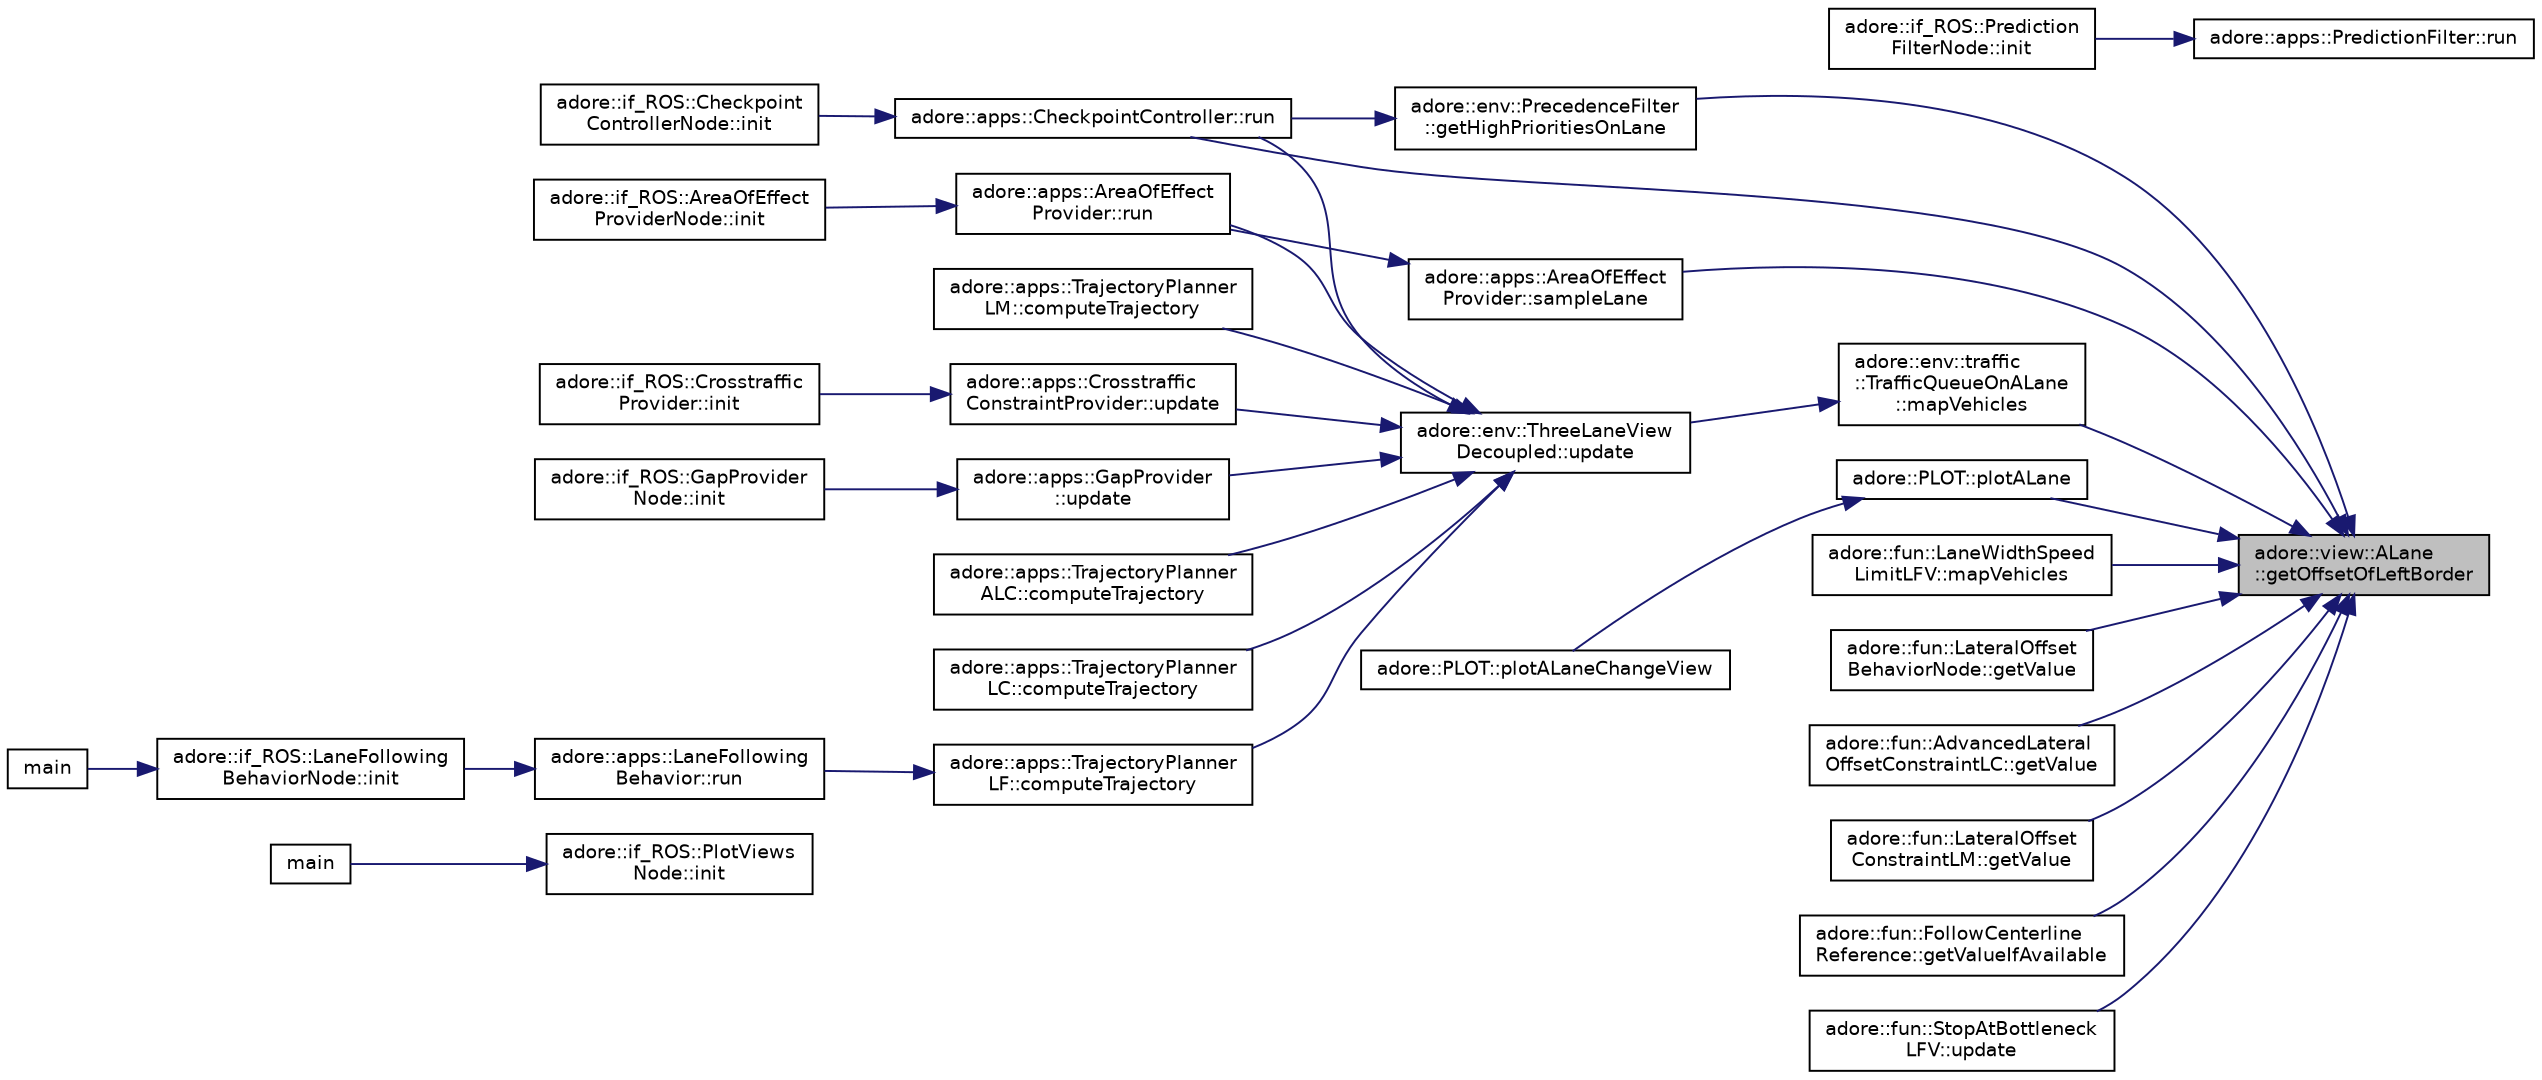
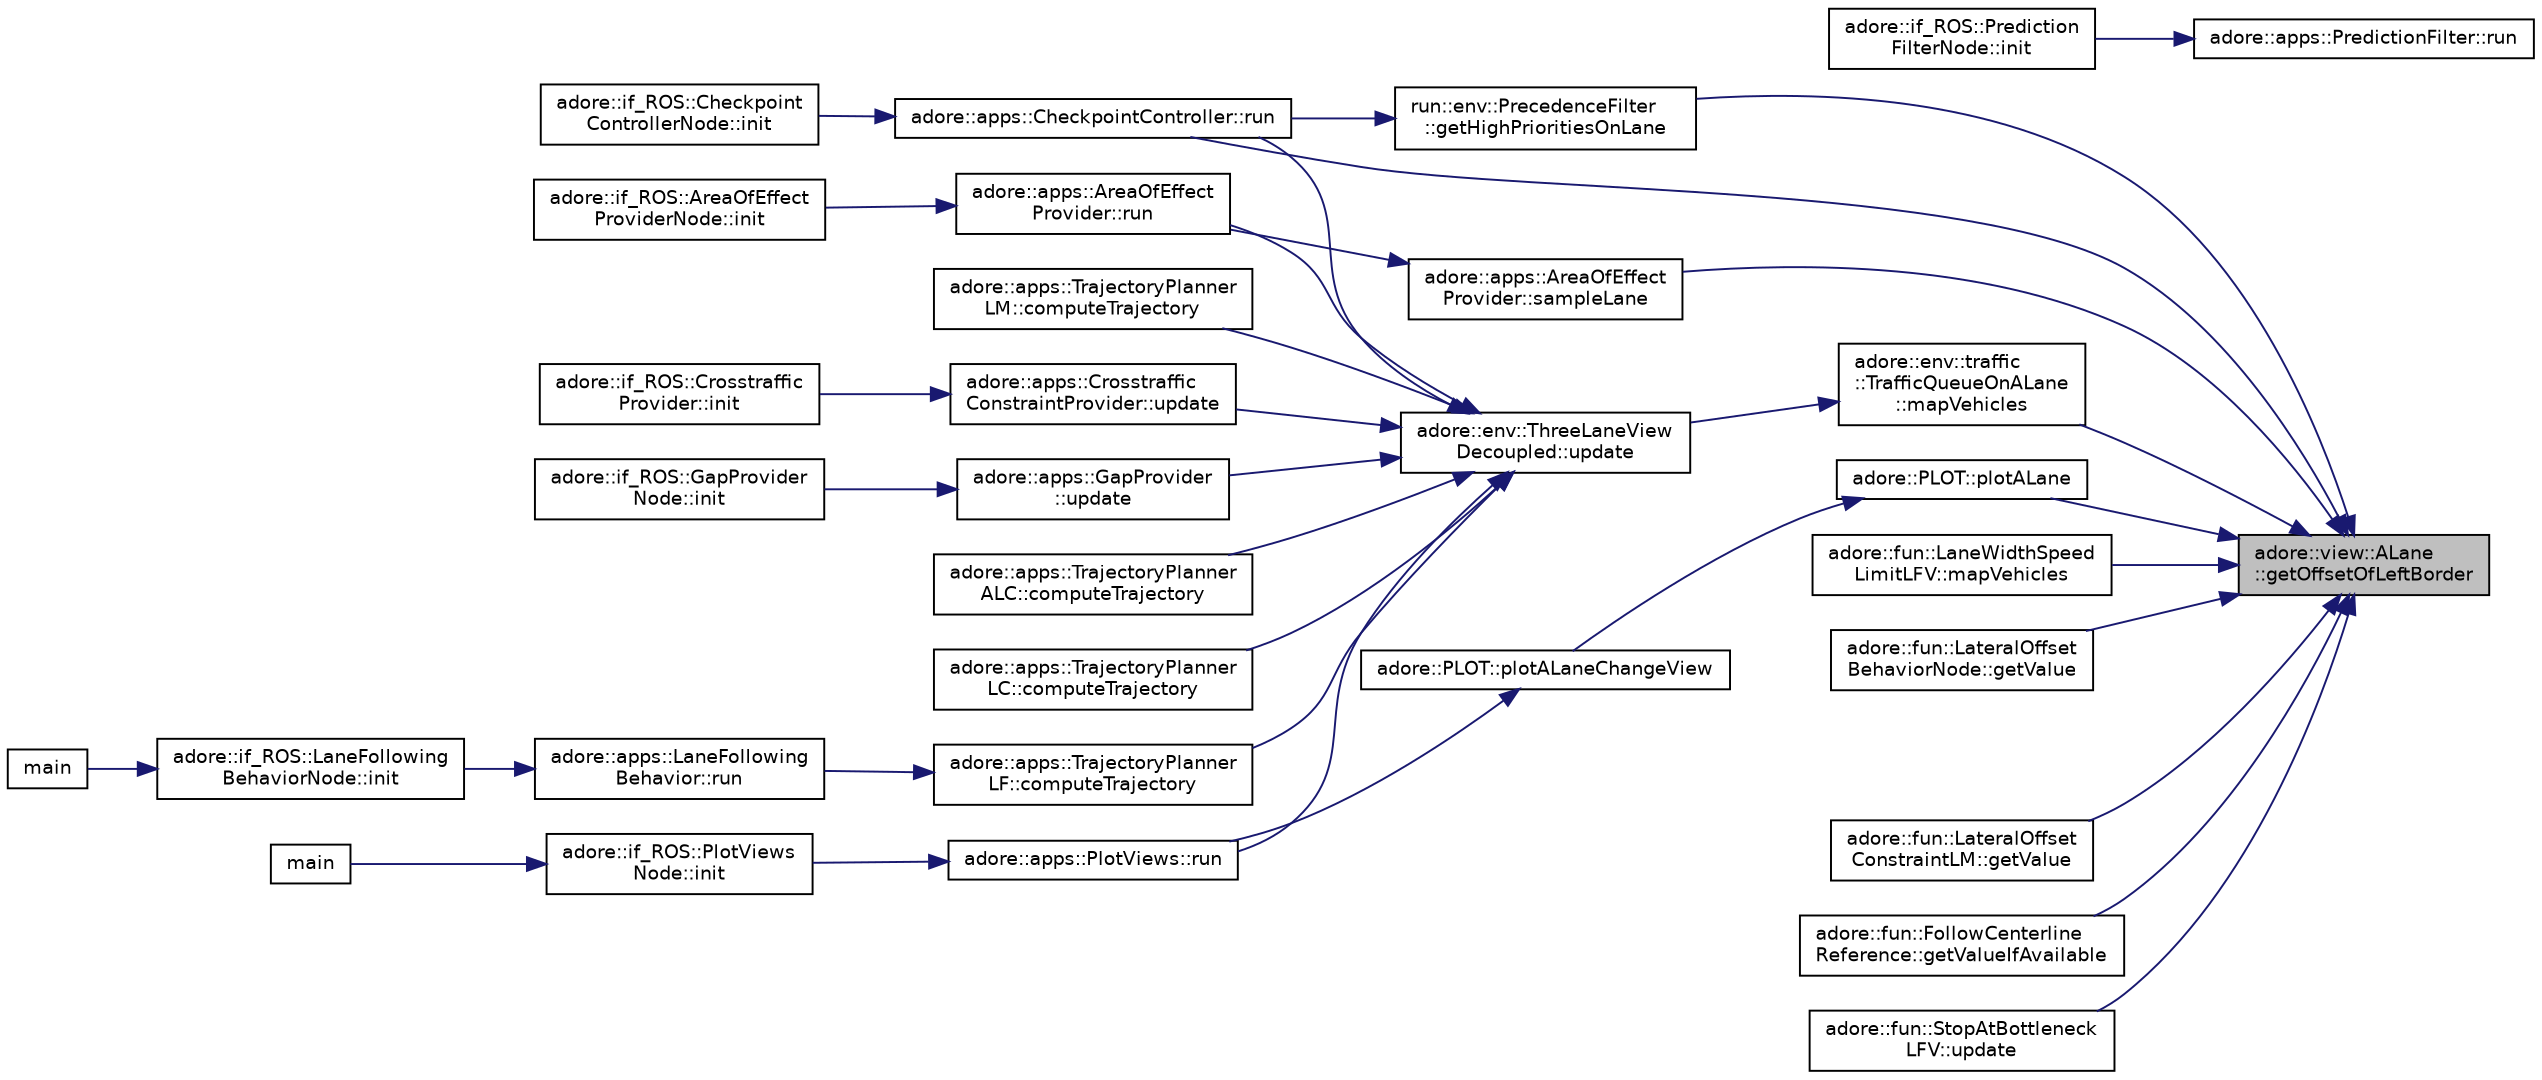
node "adore::env::PrecedenceFilter ::getHighPrioritiesOnLane": label "adore::env::PrecedenceFilter ::getHighPrioritiesOnLane" -> "run::env::PrecedenceFilter ::getHighPrioritiesOnLane"
node "adore::fun::AdvancedLateral OffsetConstraintLC::getValue": removed
node "adore::apps::PlotViews::run": added
